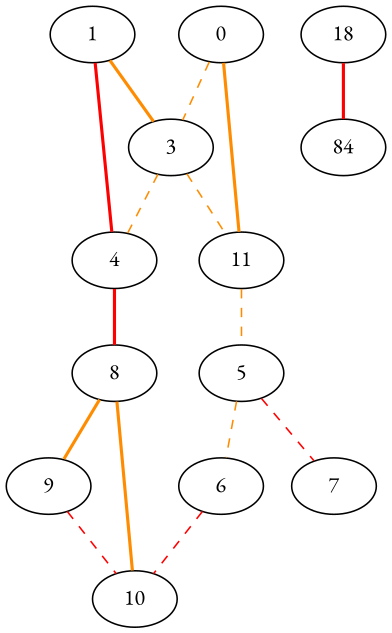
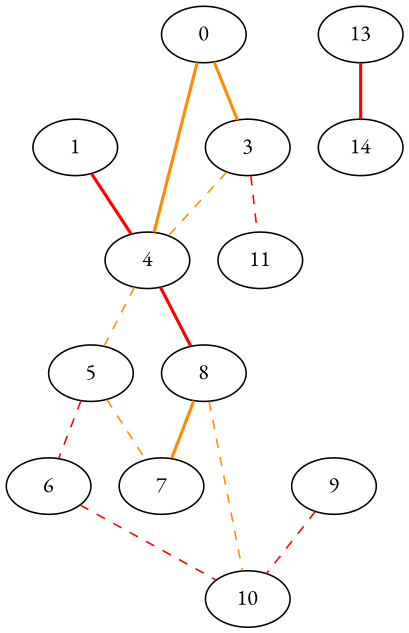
node "18": label "18" -> "13"
edge "1" -- "3": removed
edge "0" -- "3": style dashed -> bold
edge "0" -- "11": now "0" -- "4"
node "84": label "84" -> "14"
edge "3" -- "11": color darkorange -> red
edge "11" -- "5": now "4" -- "5"
edge "8" -- "9": now "8" -- "7"
edge "5" -- "6": color darkorange -> red
edge "5" -- "7": color red -> darkorange
edge "8" -- "10": style bold -> dashed
